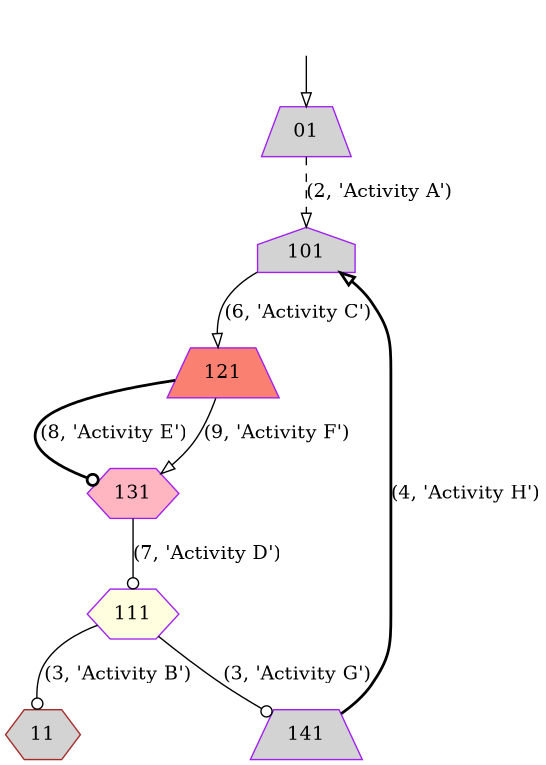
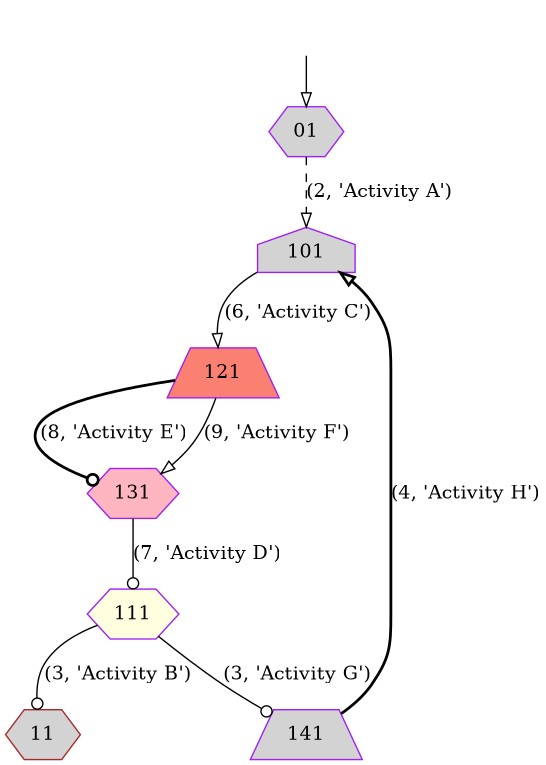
node "01": shape trapezium -> hexagon
